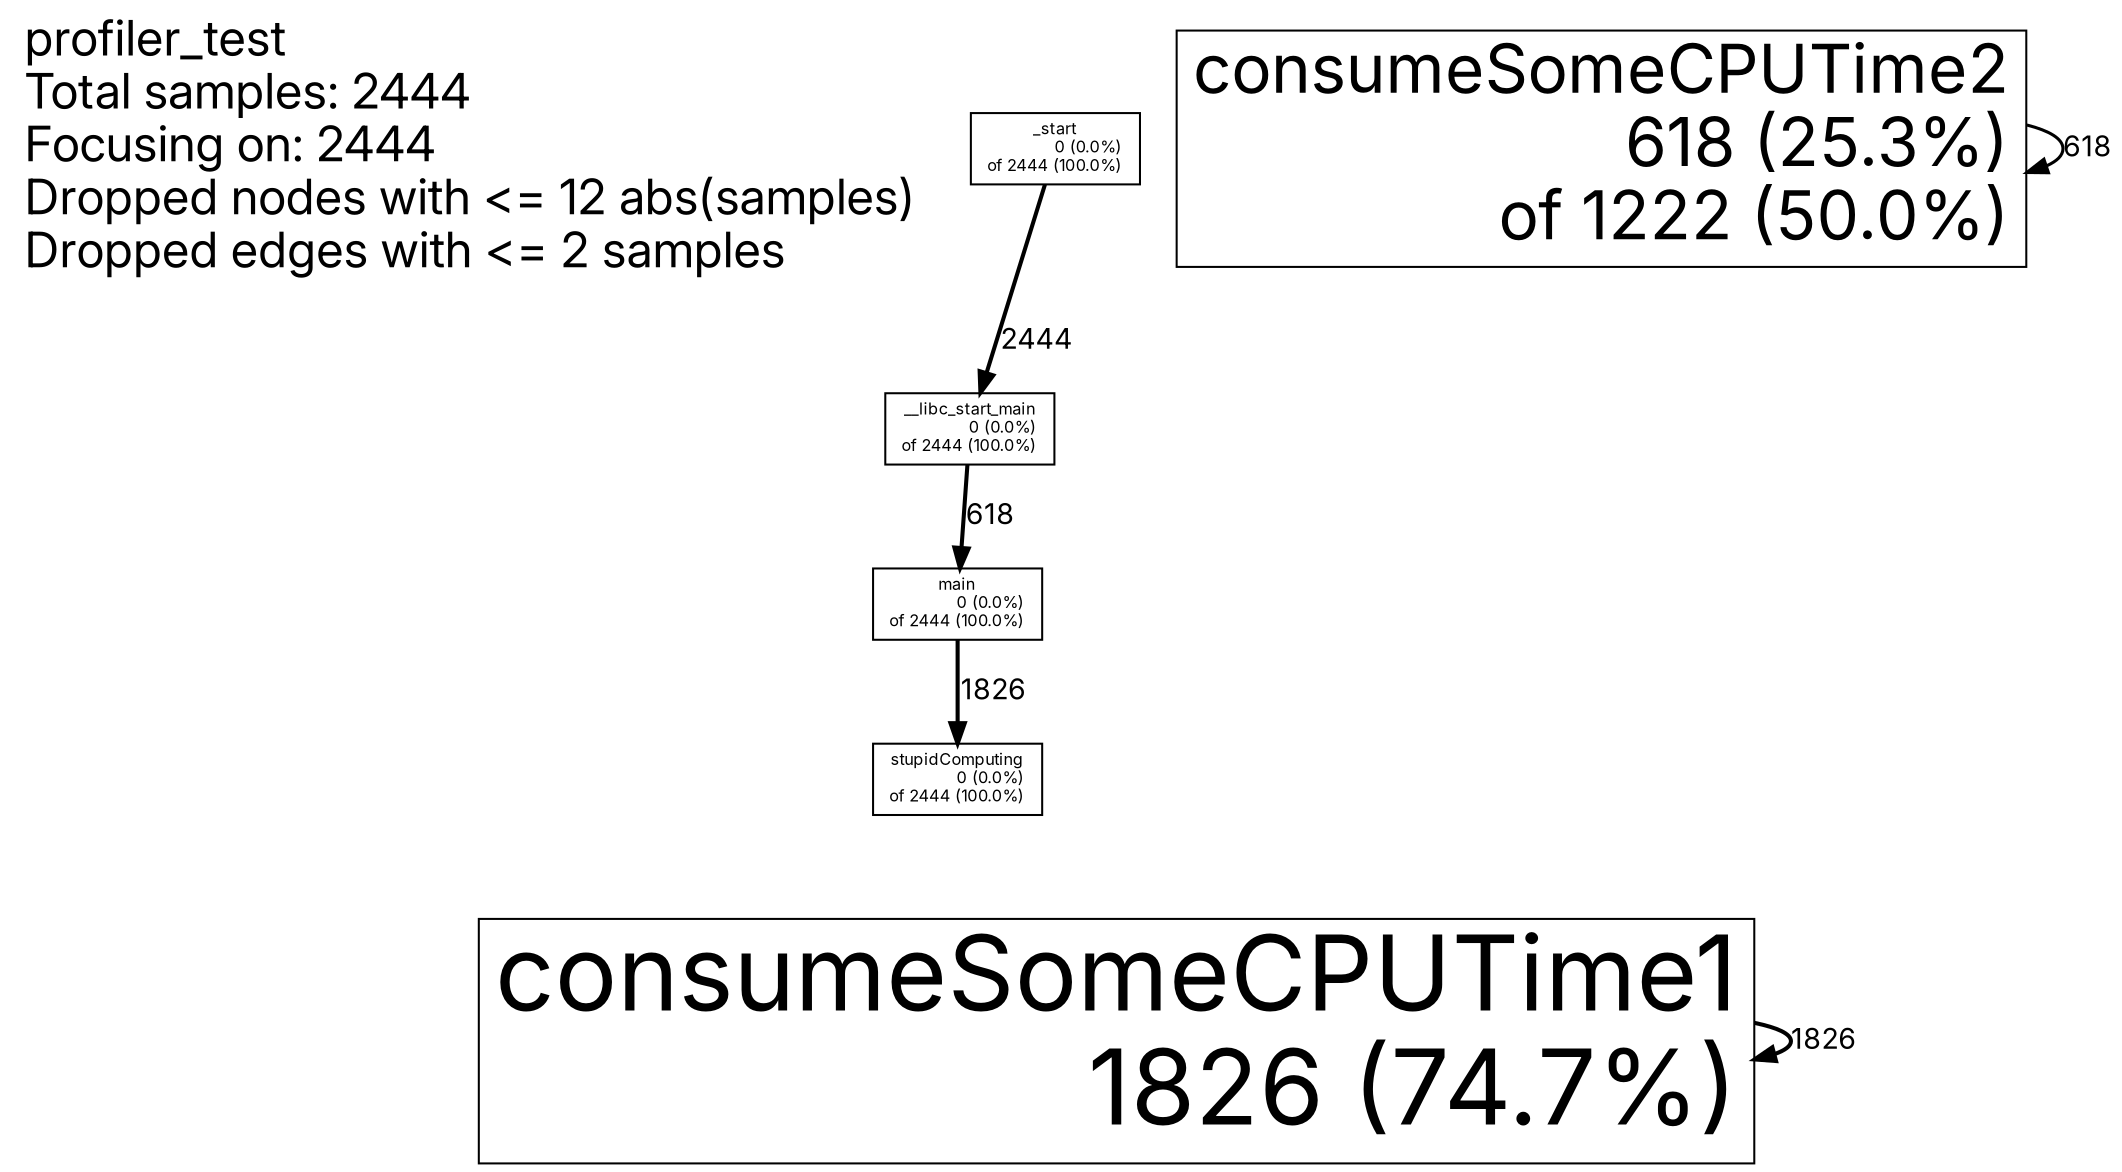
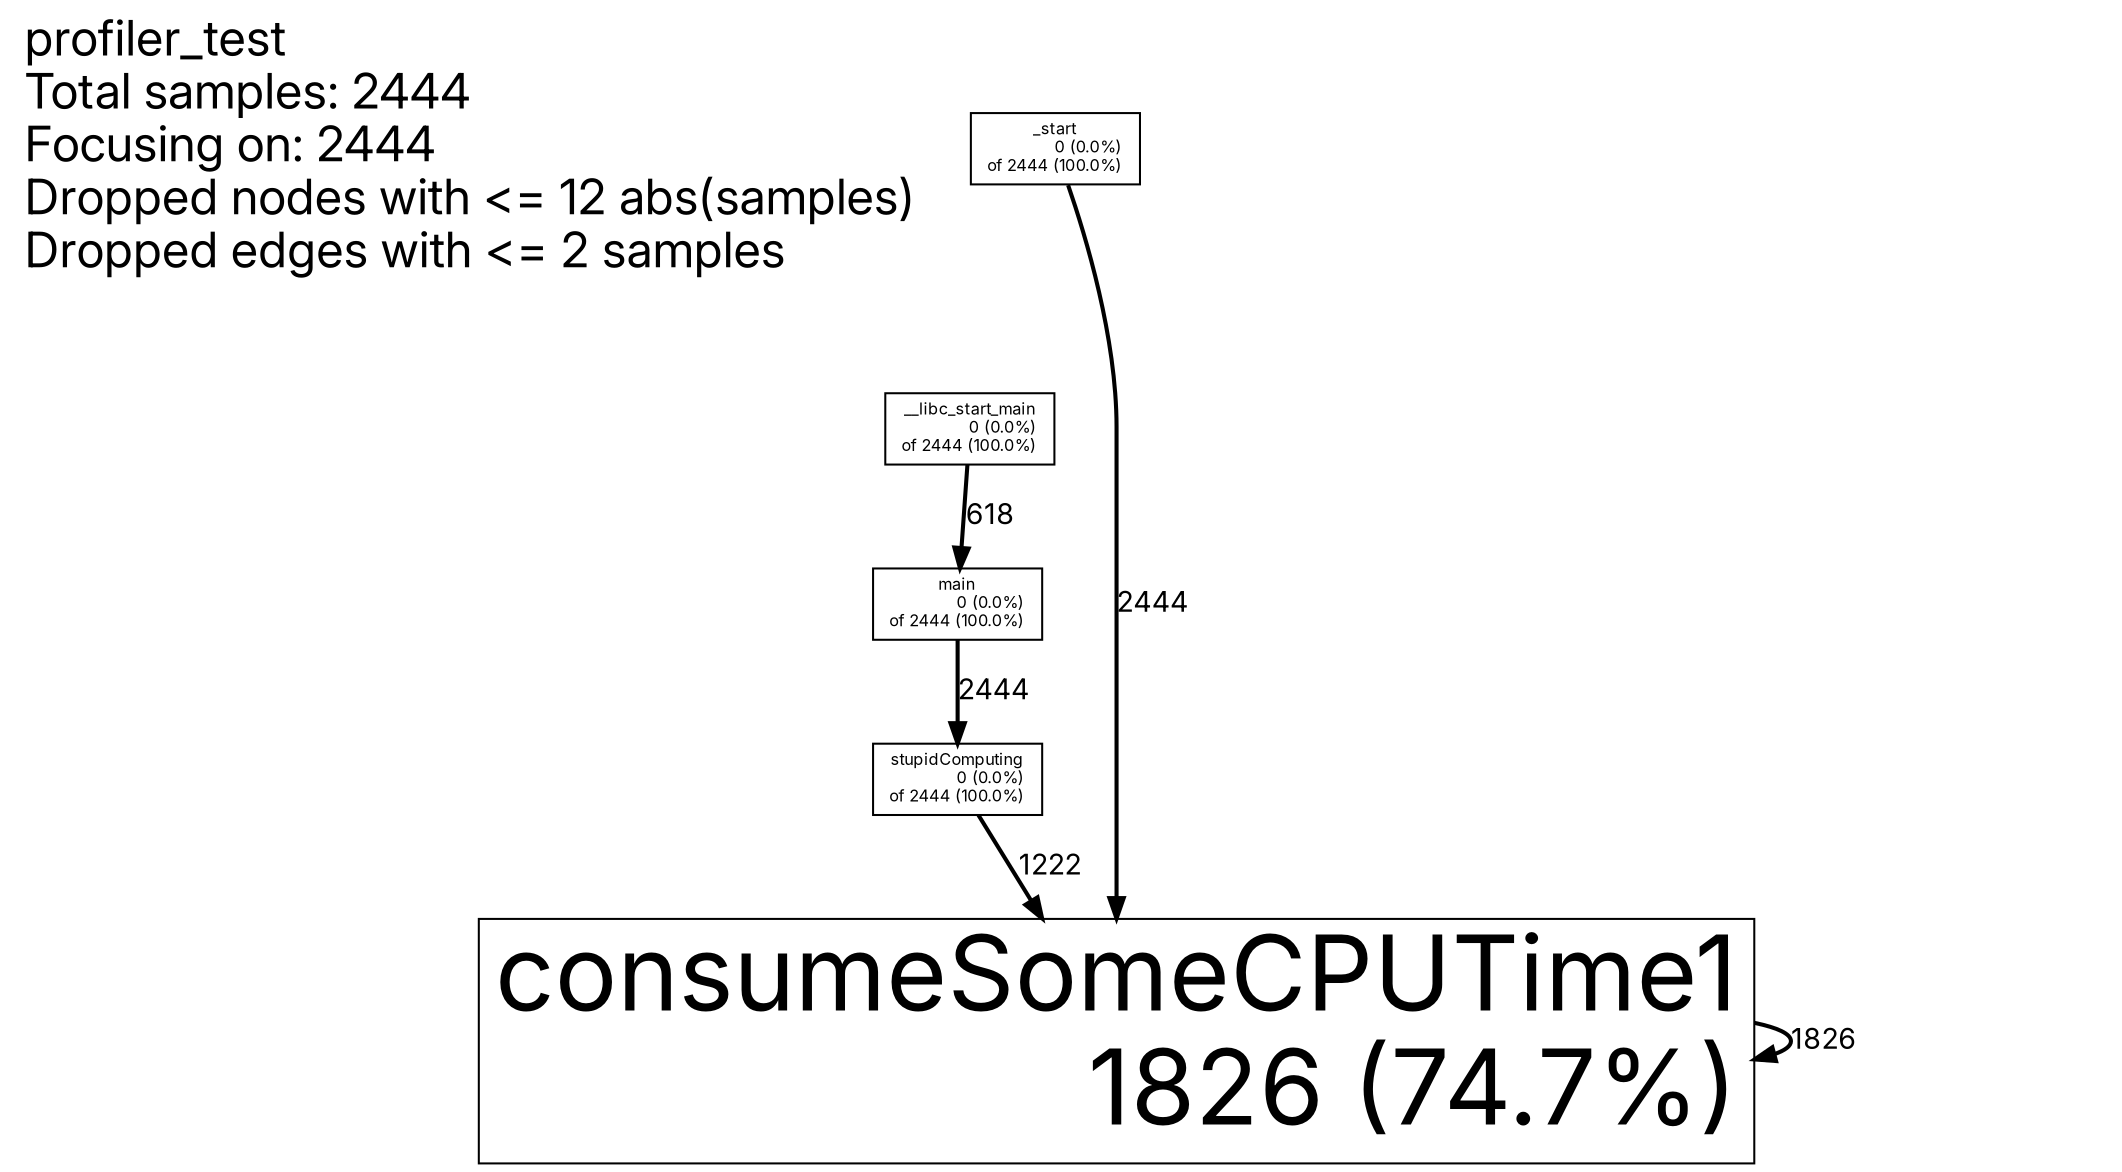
node "consumeSomeCPUTime2 618 (25.3%) of 1222 (50.0%)": removed
edge "_start 0 (0.0%) of 2444 (100.0%)" -> "__libc_start_main 0 (0.0%) of 2444 (100.0%)": now "_start 0 (0.0%) of 2444 (100.0%)" -> "consumeSomeCPUTime1 1826 (74.7%)"
edge "main 0 (0.0%) of 2444 (100.0%)" -> "stupidComputing 0 (0.0%) of 2444 (100.0%)": label "1826" -> "2444"
edge "stupidComputing 0 (0.0%) of 2444 (100.0%)" -> "consumeSomeCPUTime1 1826 (74.7%)": added, label "1222"
